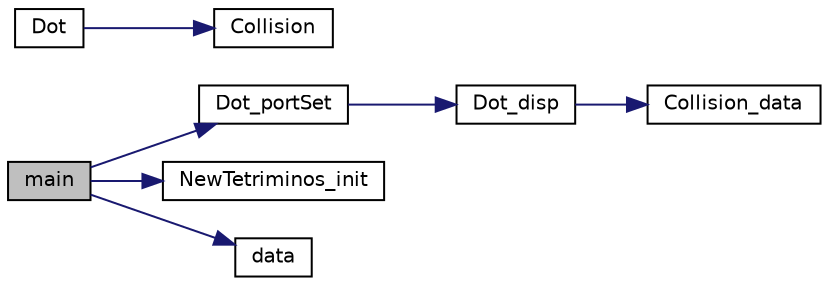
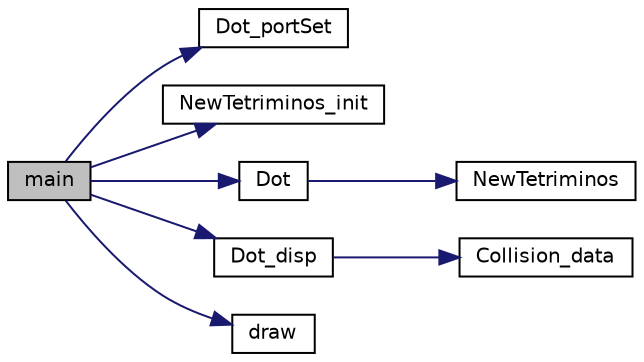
node "Collision": label "Collision" -> "NewTetriminos"
edge "Dot_portSet" -> "Dot_disp": now "main" -> "Dot_disp"
edge "main" -> "Dot": added
node "data": label "data" -> "draw"
